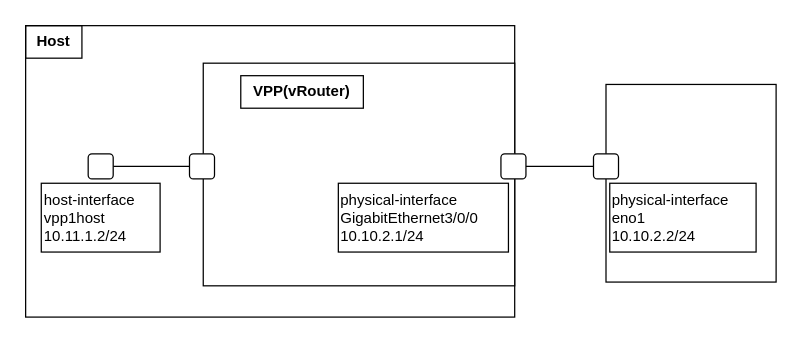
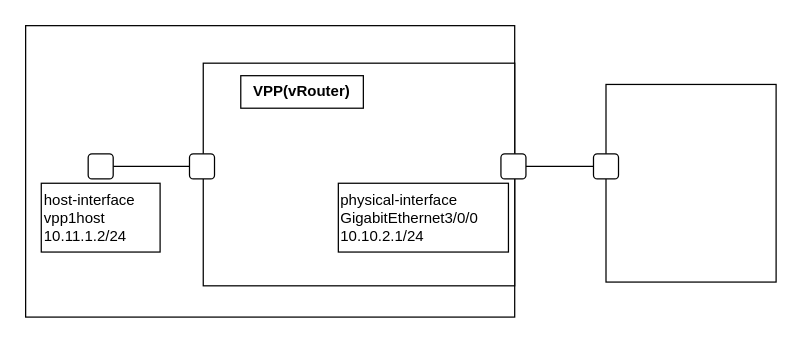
node "Host": removed
node "physical-interface eno1 10.10.2.2/24": removed
